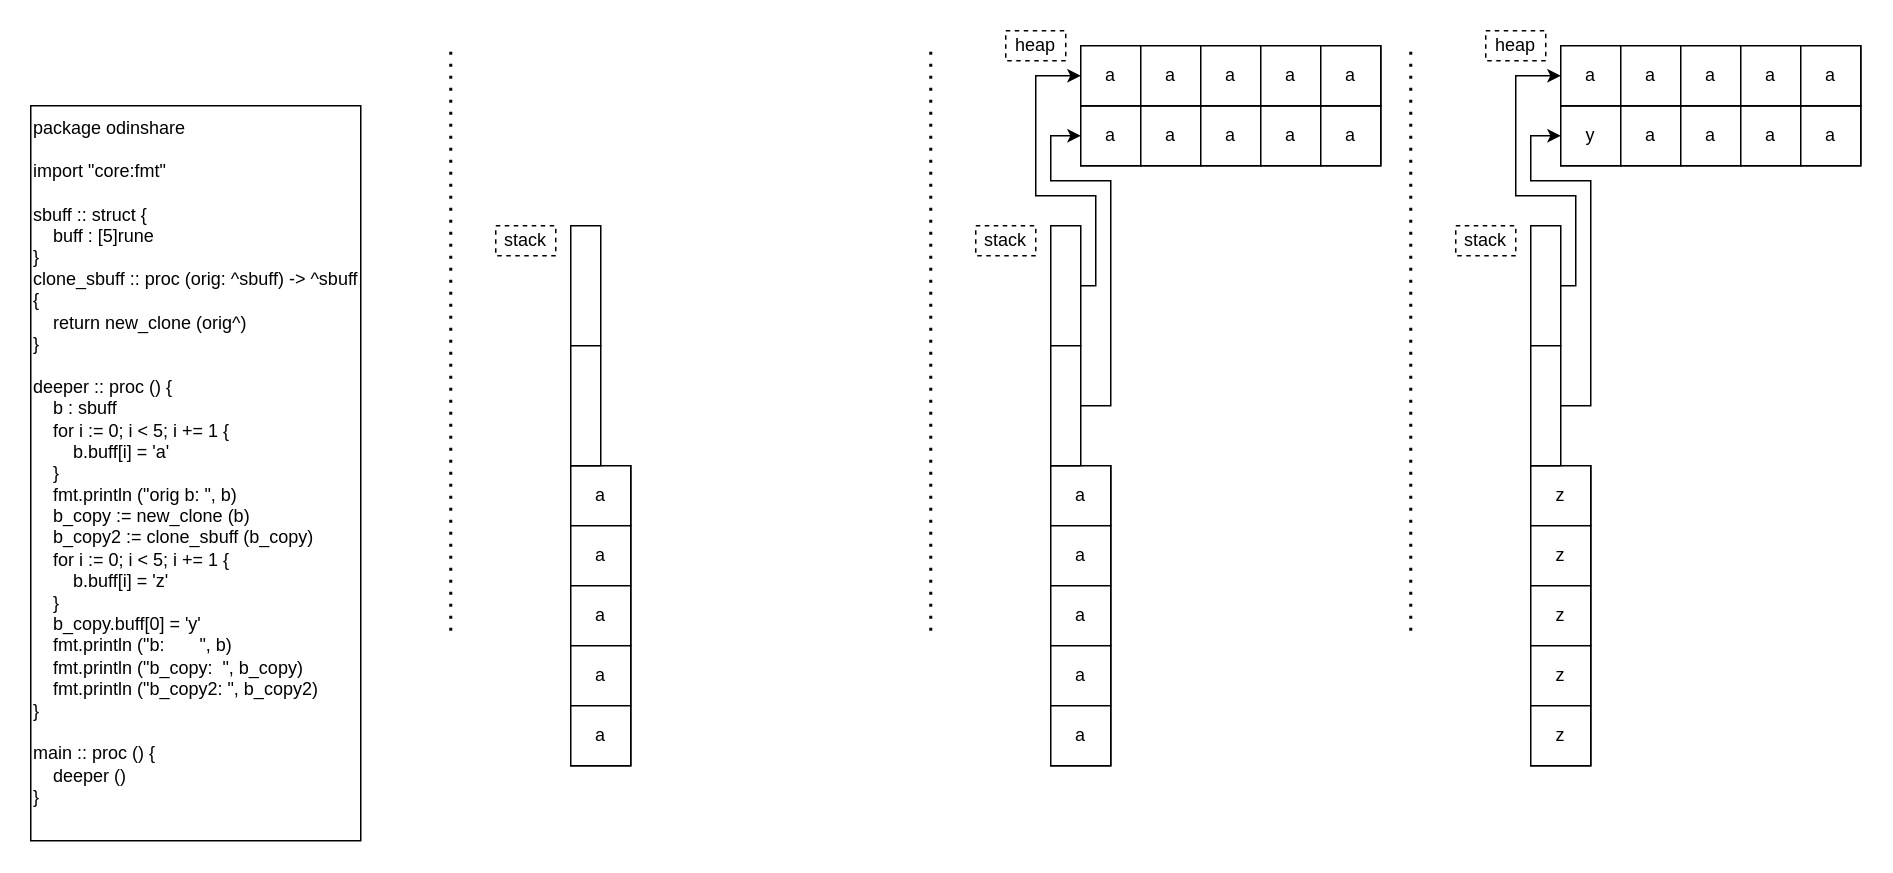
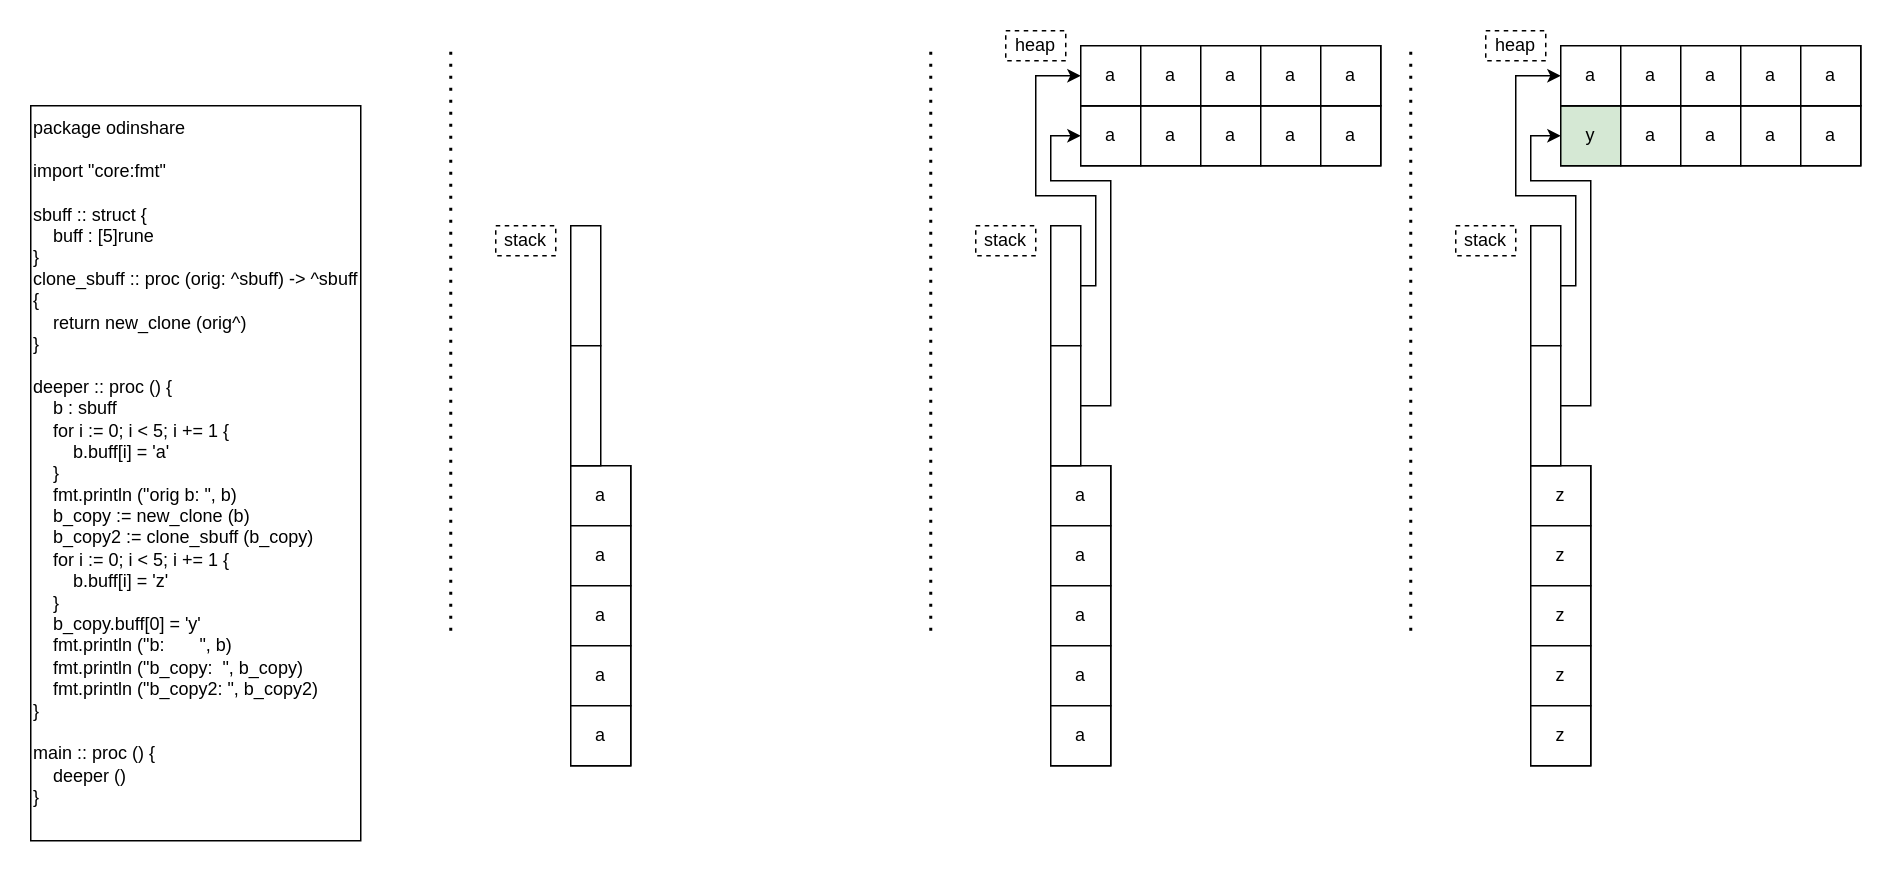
node "y": fillcolor #ffffff -> #d5e8d4
